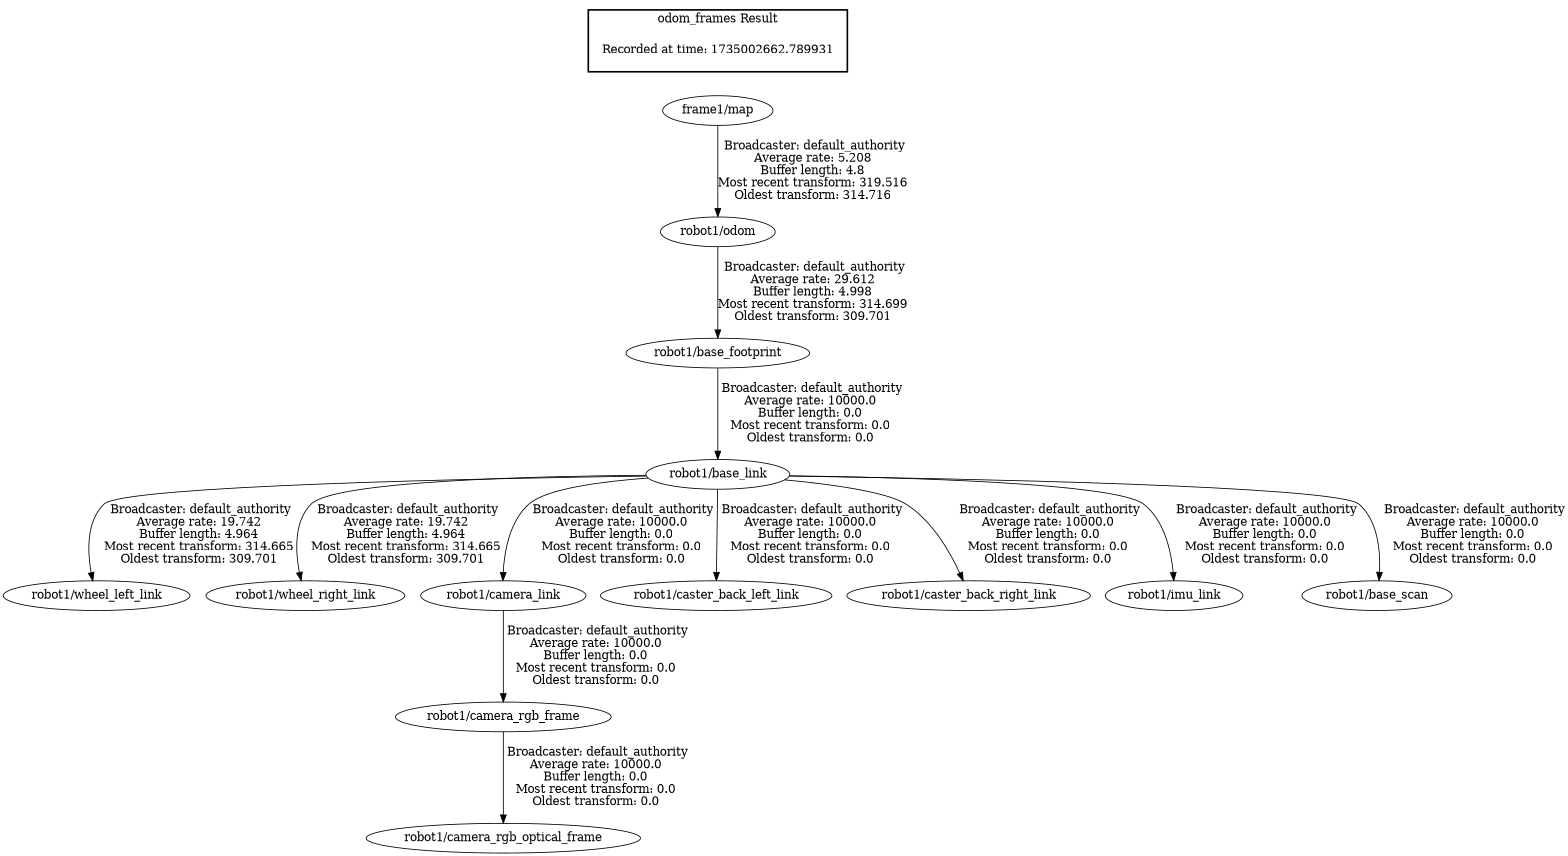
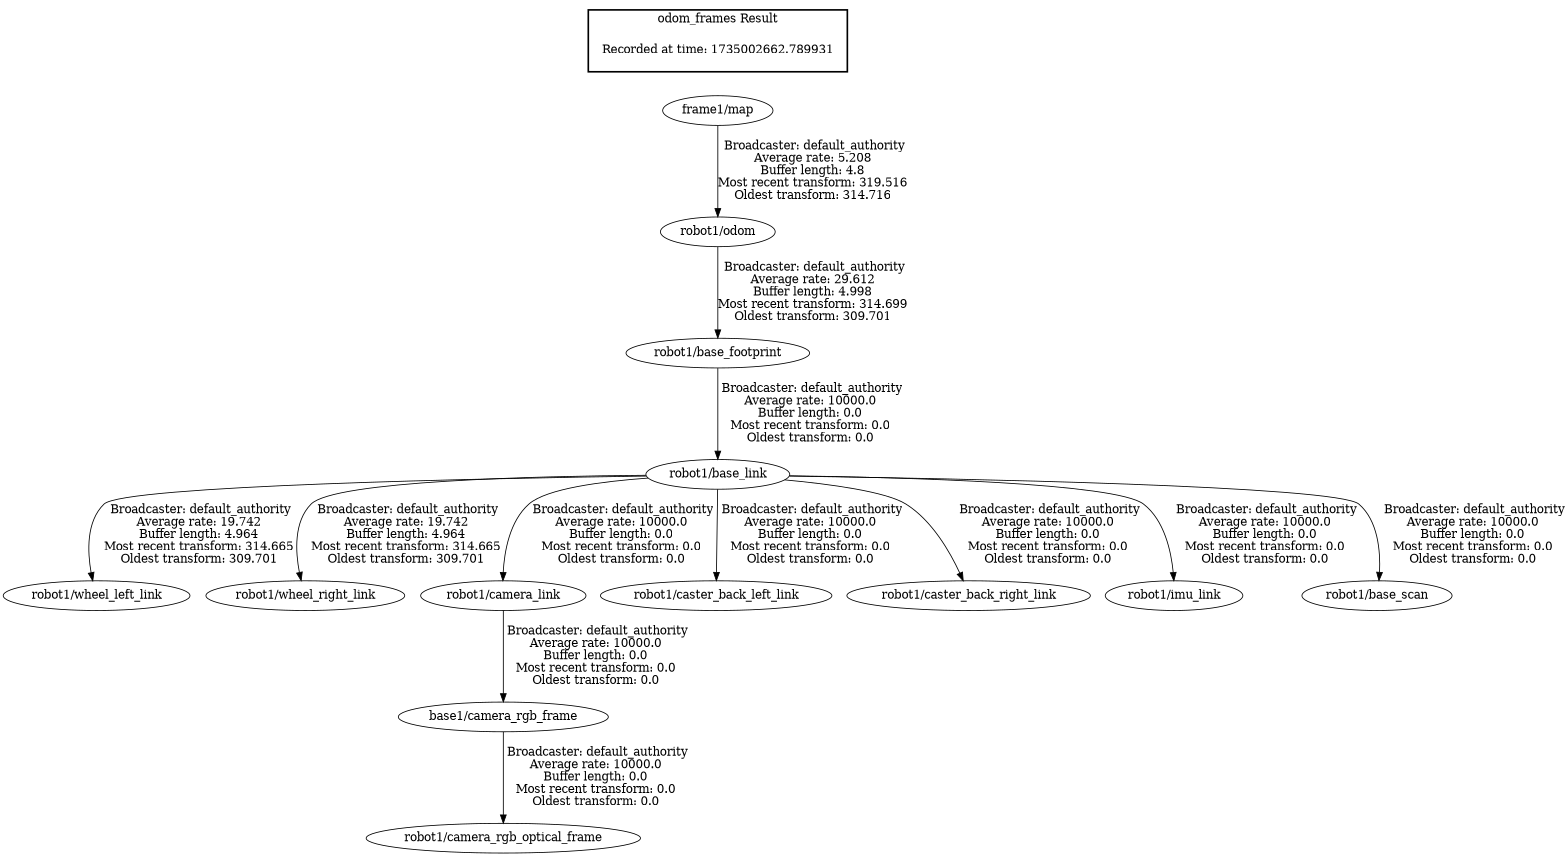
node "robot1/camera_rgb_frame": label "robot1/camera_rgb_frame" -> "base1/camera_rgb_frame"
